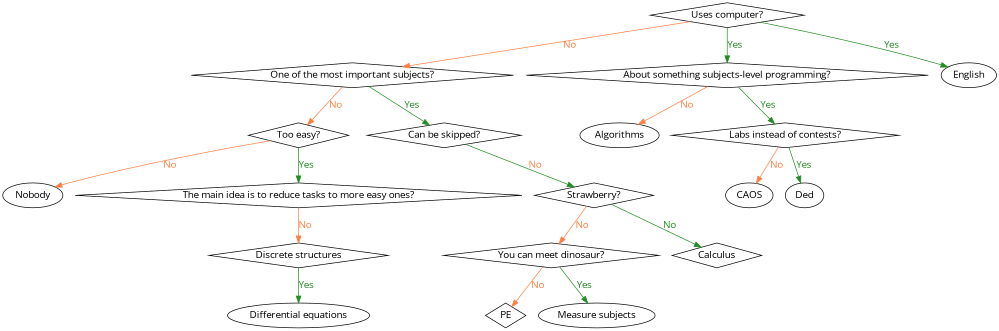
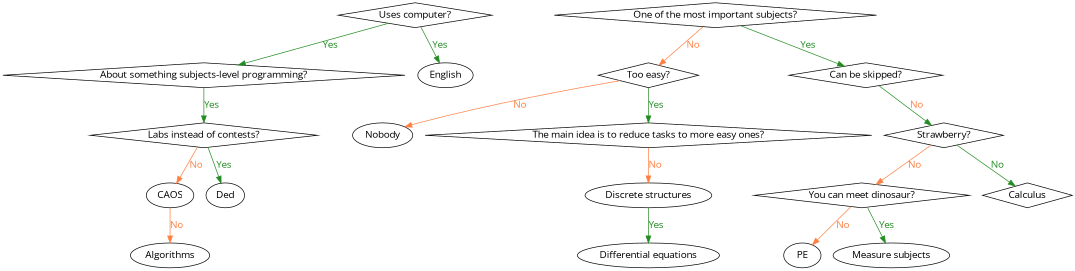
edge "Uses computer?" -> "One of the most important subjects?": removed, label "No"
edge "About something subjects-level programming?" -> "Algorithms": now "CAOS" -> "Algorithms"
node "Discrete structures": shape diamond -> ellipse
node "PE": shape diamond -> ellipse
